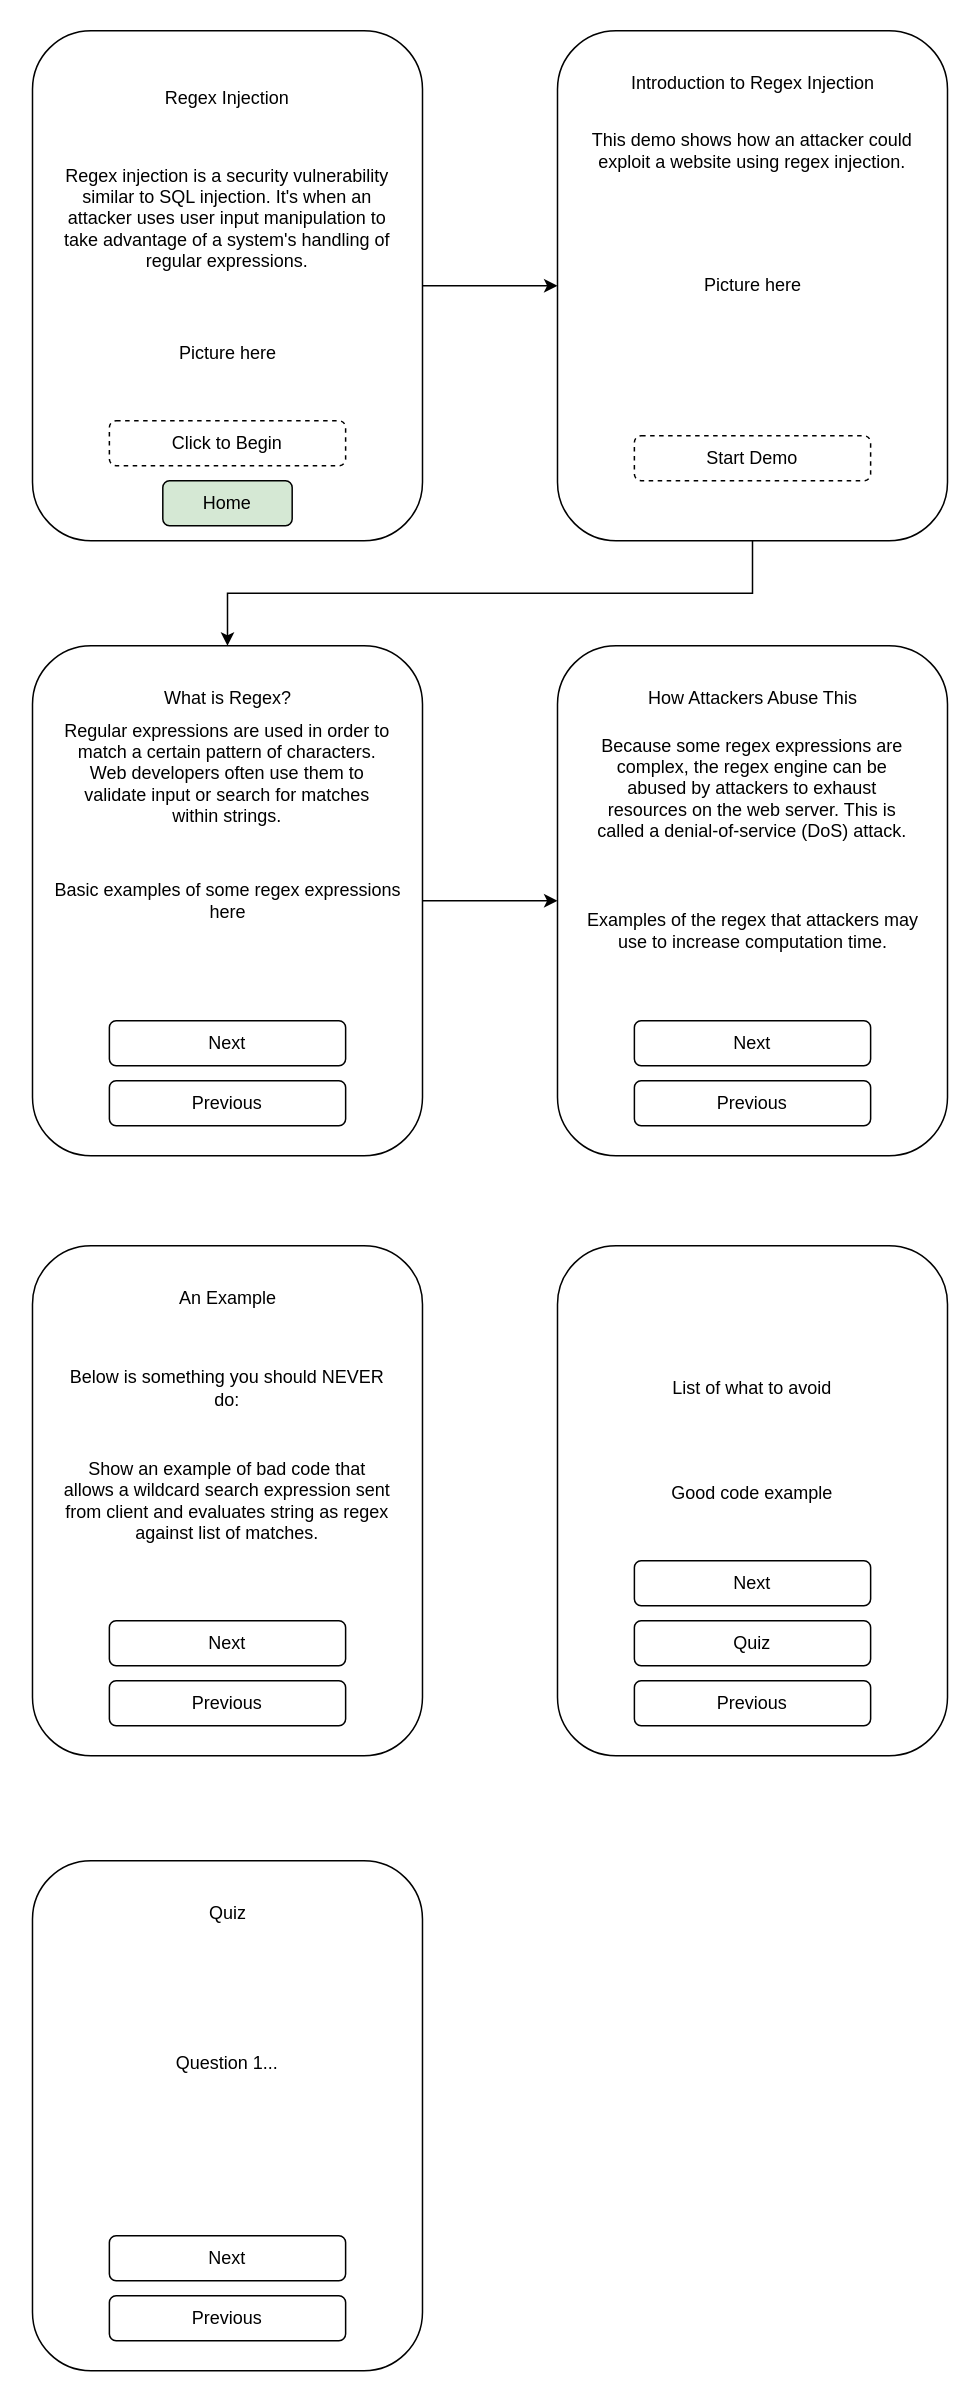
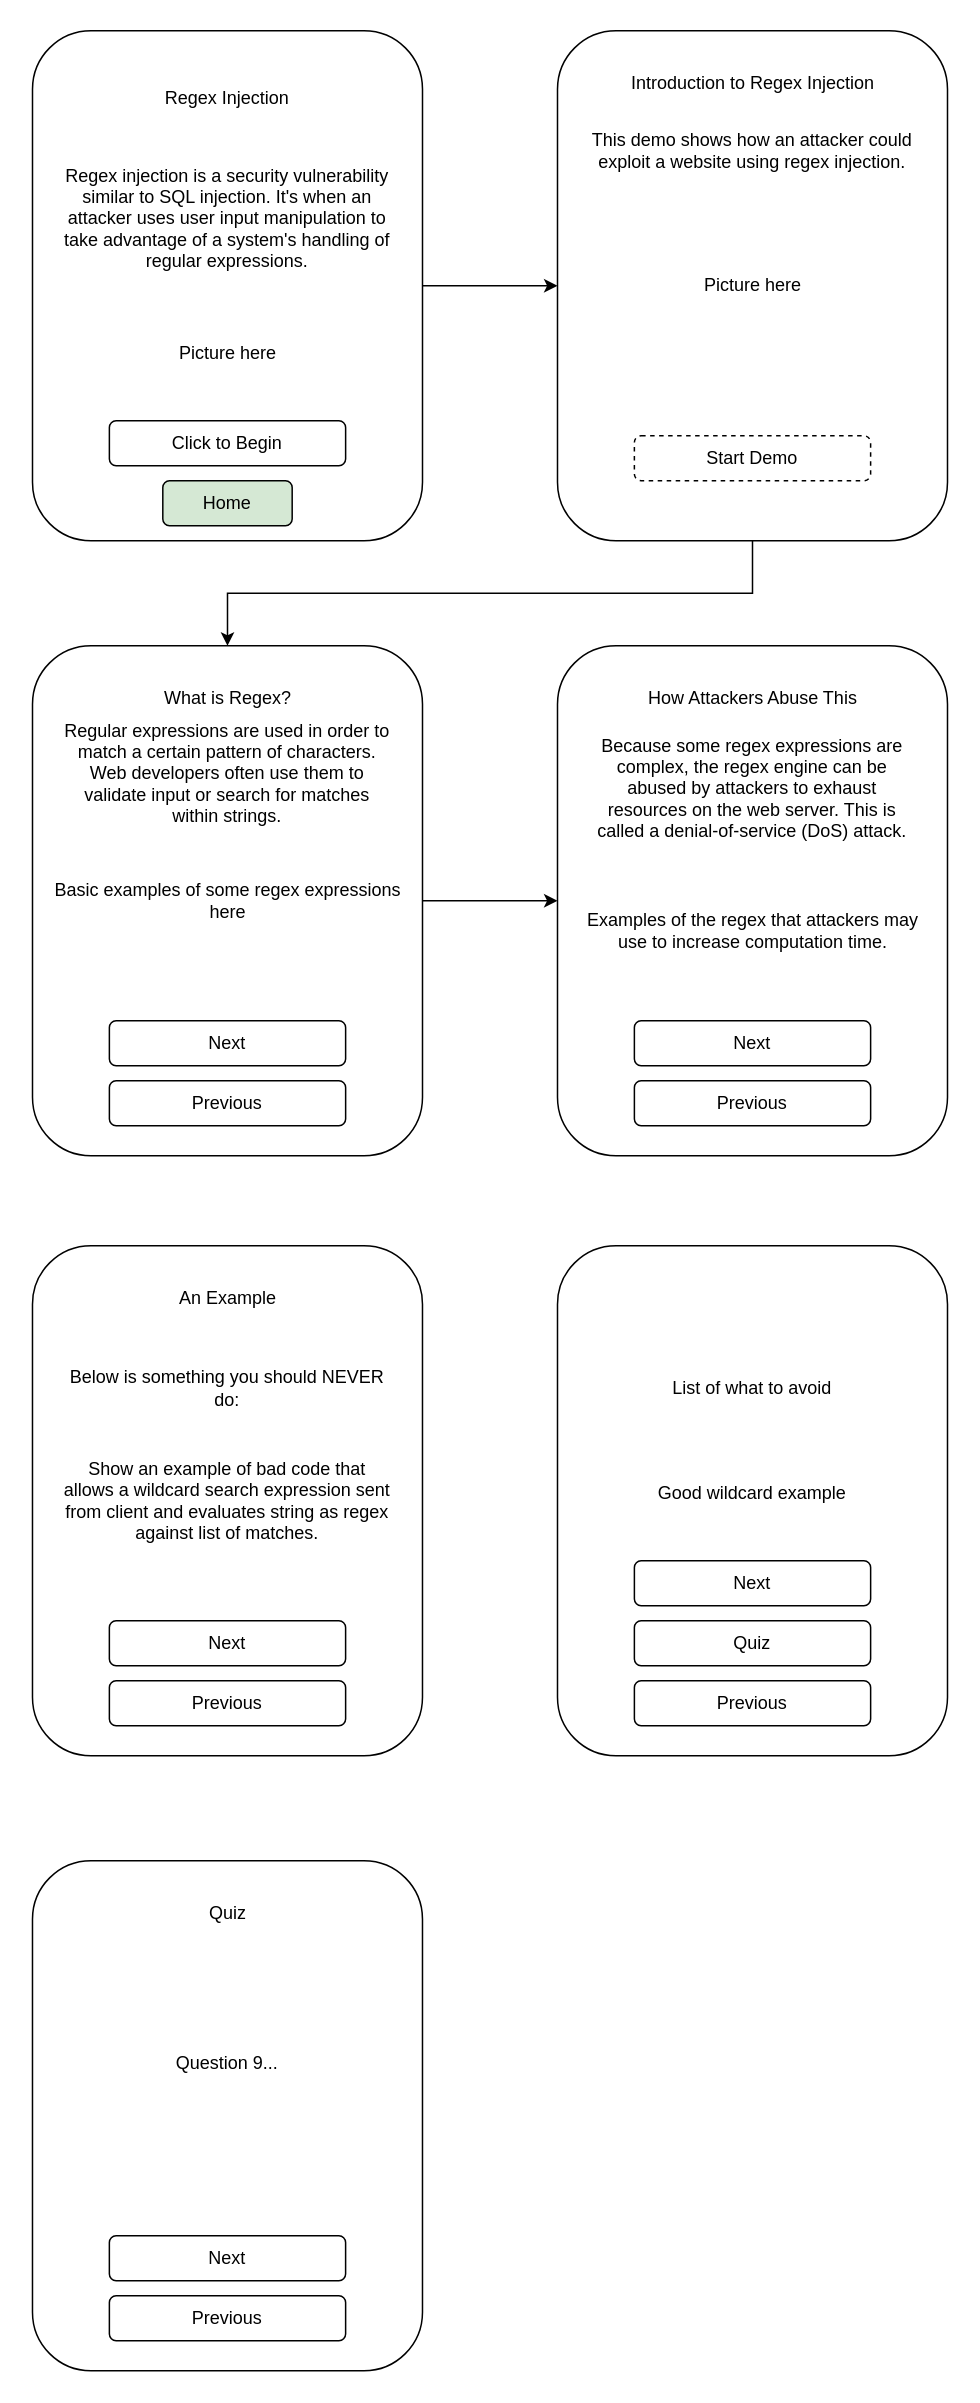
node "Click to Begin": style dashed -> solid
node "Good code example": label "Good code example" -> "Good wildcard example"
node "Question 1...": label "Question 1..." -> "Question 9..."
